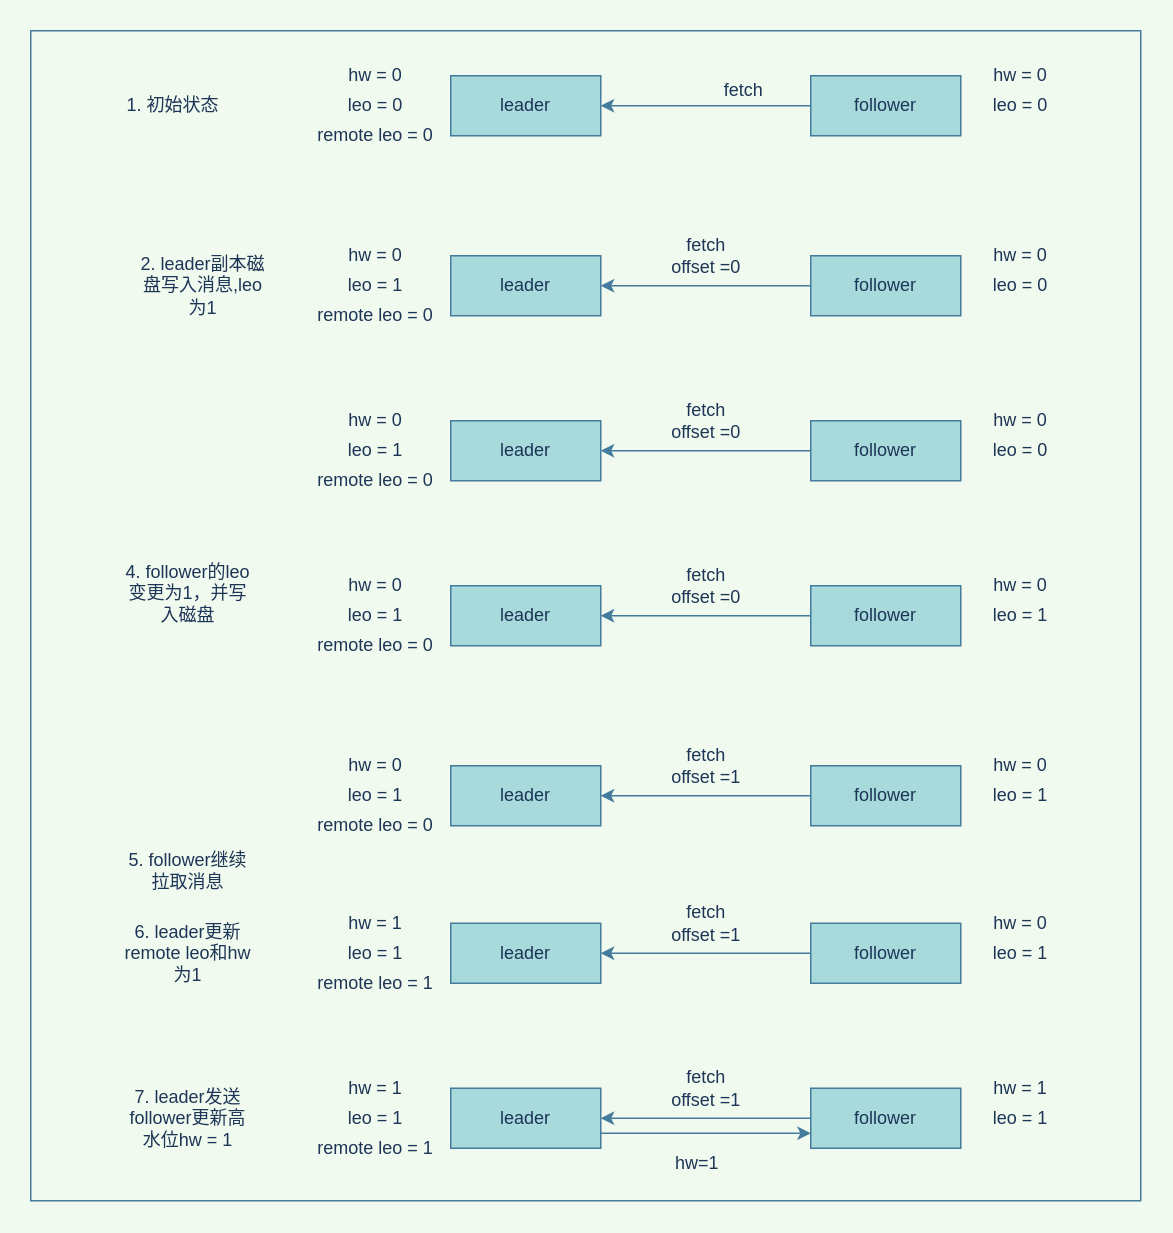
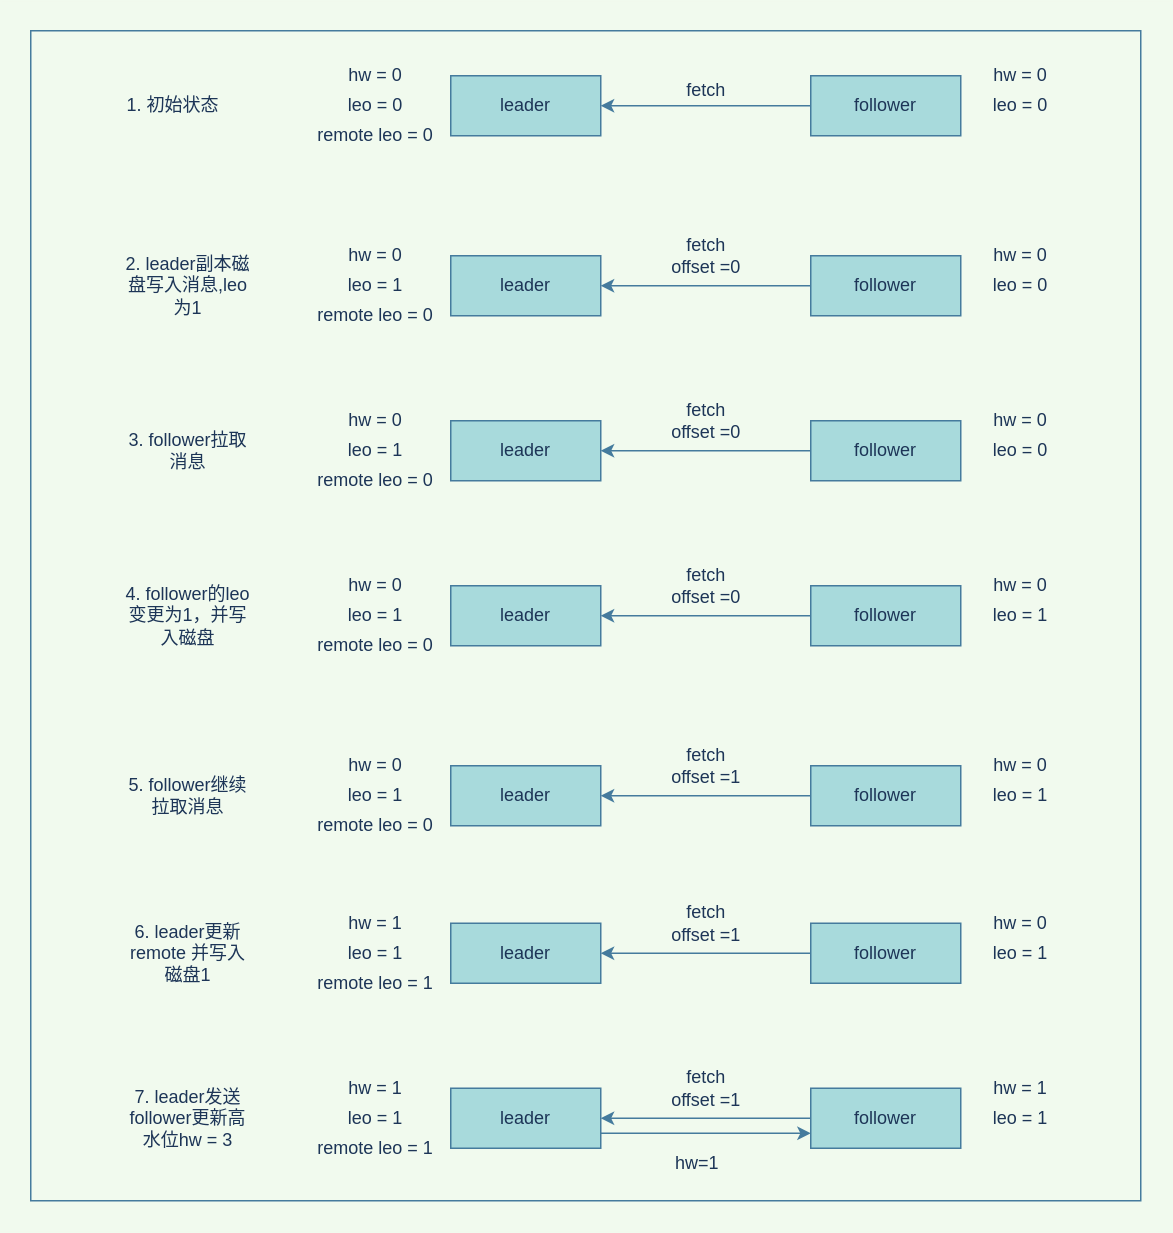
node "fetch": moved (743, 91) -> (706, 91)
node "2. leader副本磁盘写入消息,leo为1": moved (203, 286) -> (188, 286)
node "3. follower拉取消息": added
node "4. follower的leo变更为1，并写入磁盘": moved (188, 593) -> (188, 616)
node "5. follower继续拉取消息": moved (188, 871) -> (188, 796)
node "6. leader更新remote leo和hw为1": label "6. leader更新remote leo和hw为1" -> "6. leader更新remote 并写入磁盘1"
node "7. leader发送follower更新高水位hw = 1": label "7. leader发送follower更新高水位hw = 1" -> "7. leader发送follower更新高水位hw = 3"
